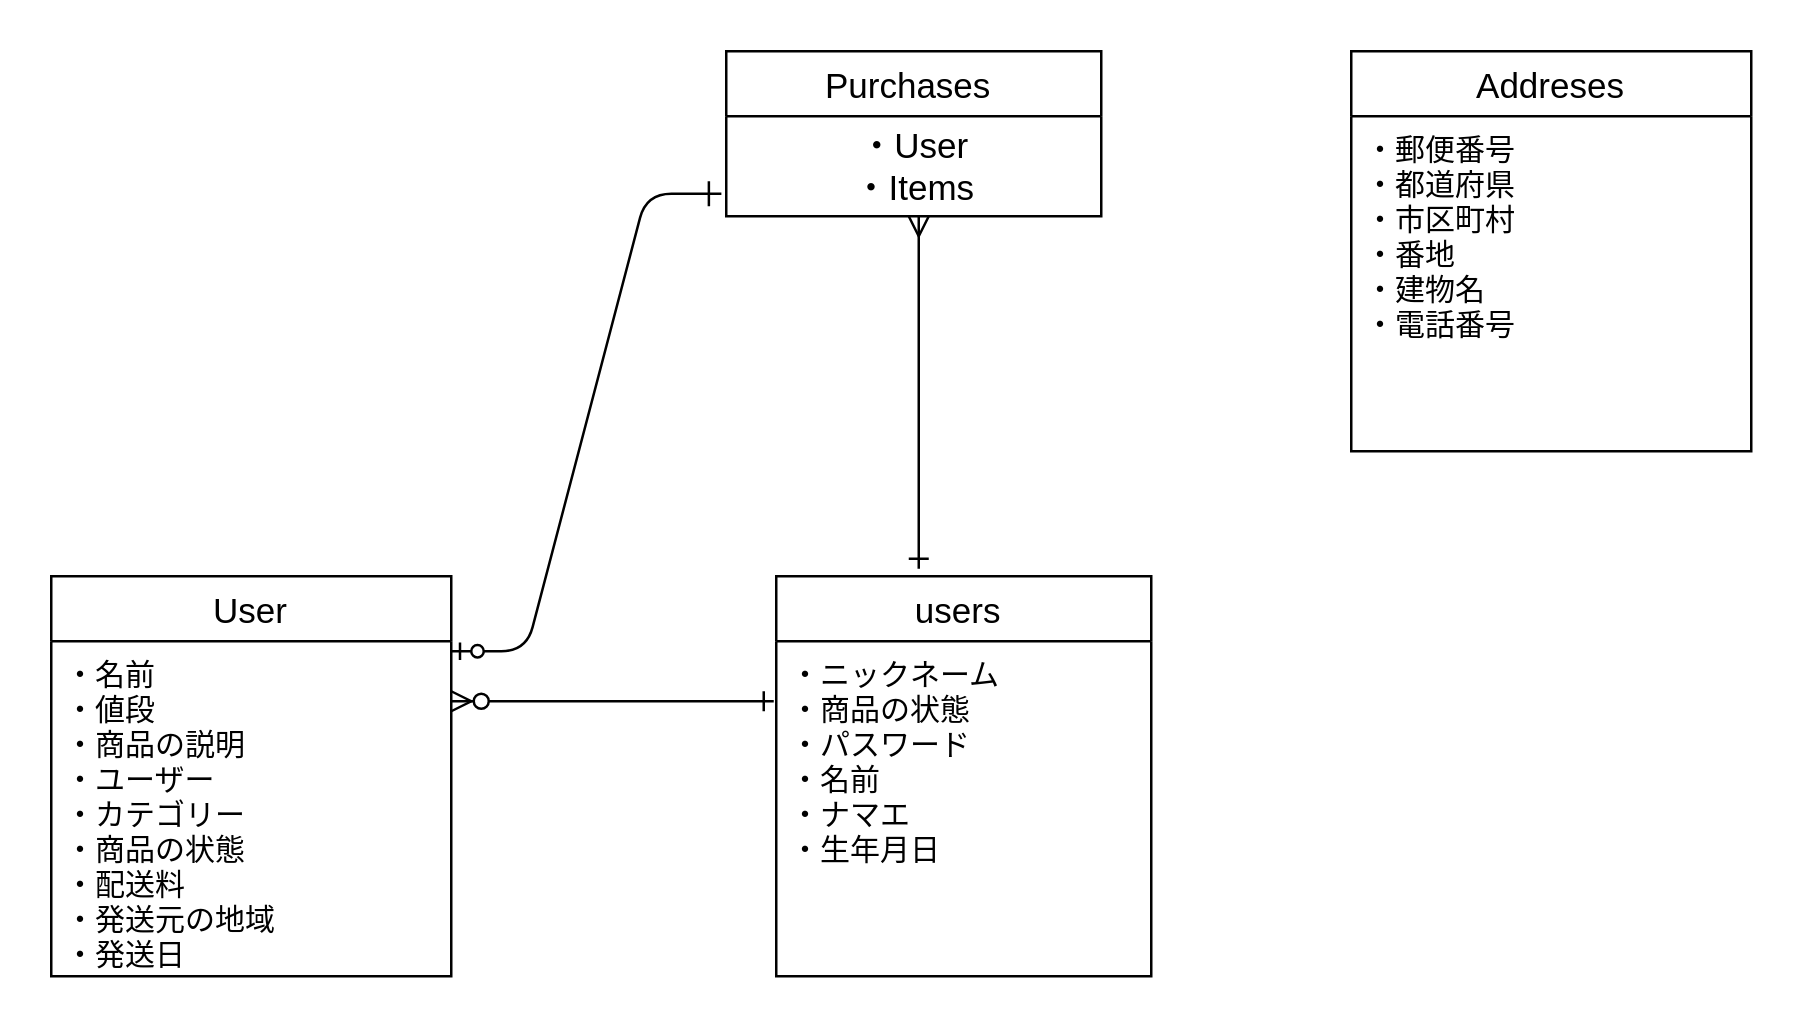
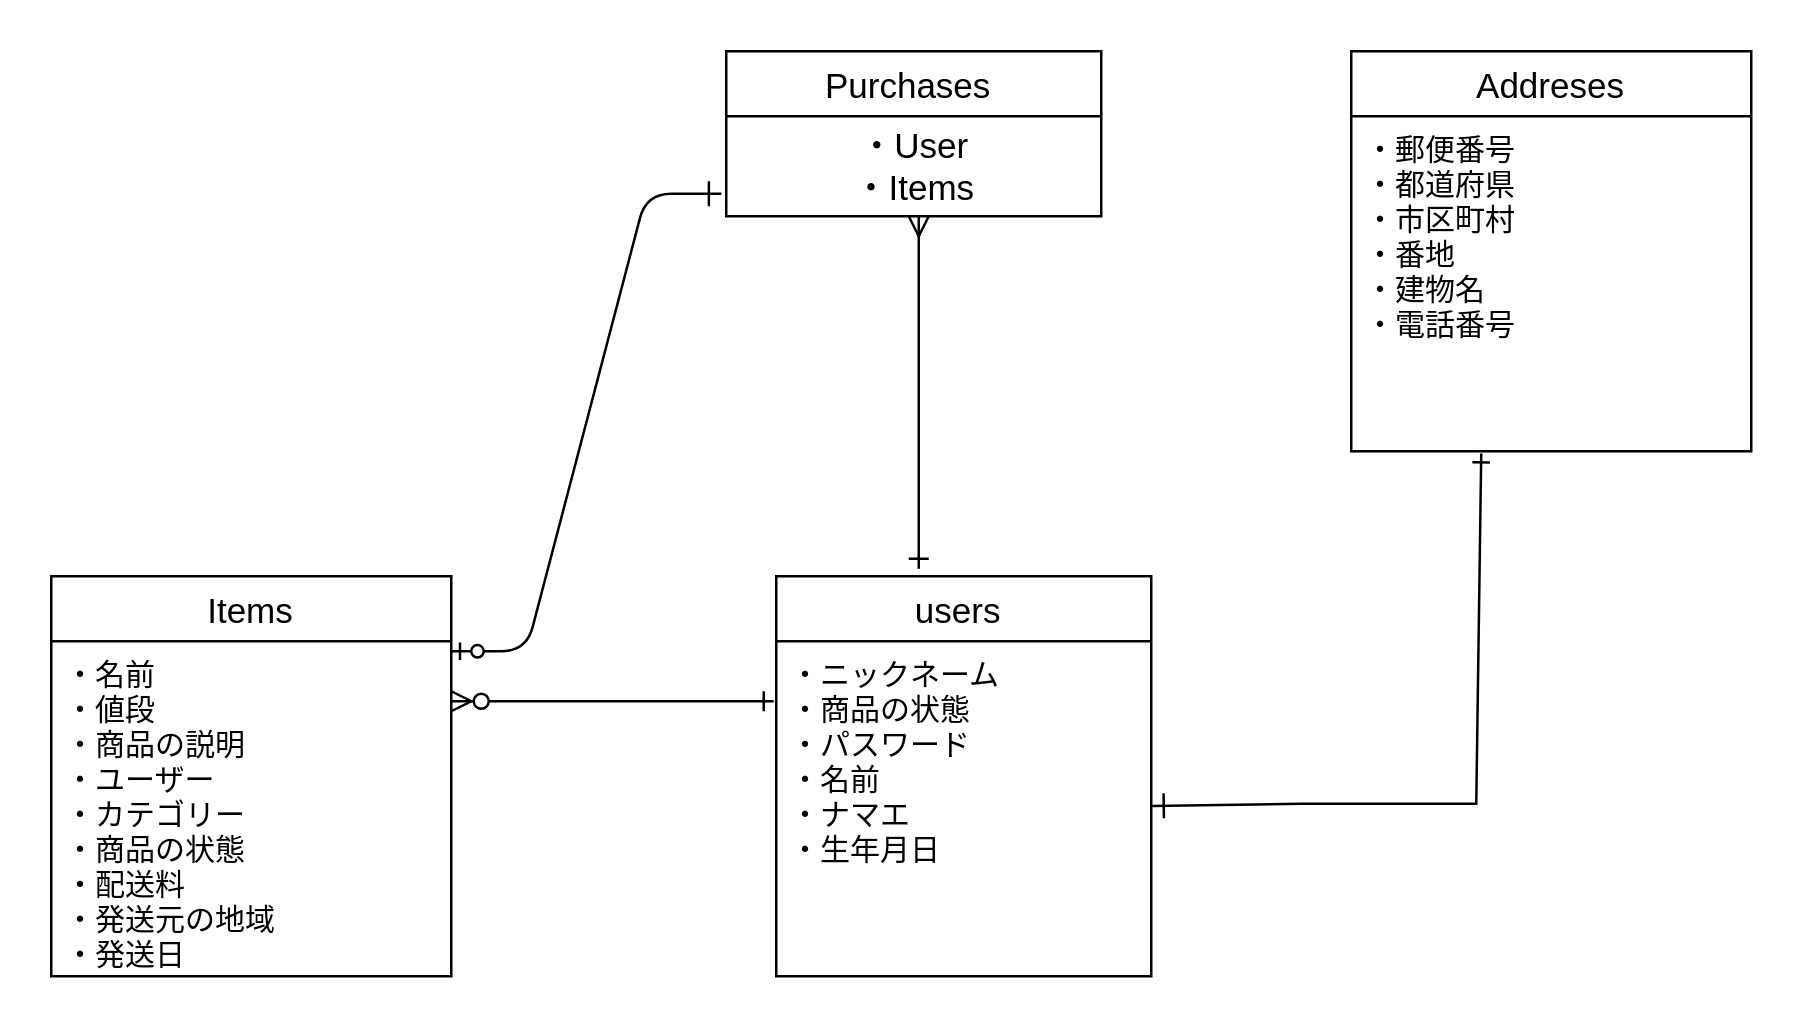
node "User": label "User" -> "Items"
edge "・郵便番号 ・都道府県 ・市区町村 ・番地 ・建物名 ・電話番号" -- "・ニックネーム ・商品の状態 ・パスワード ・名前 ・ナマエ ・生年月日": added
